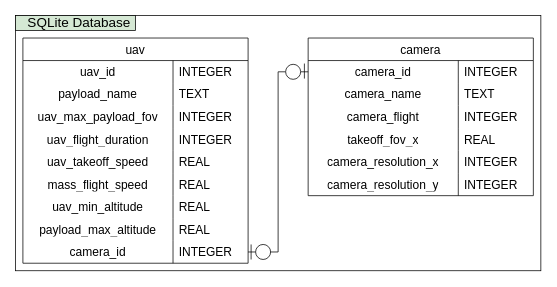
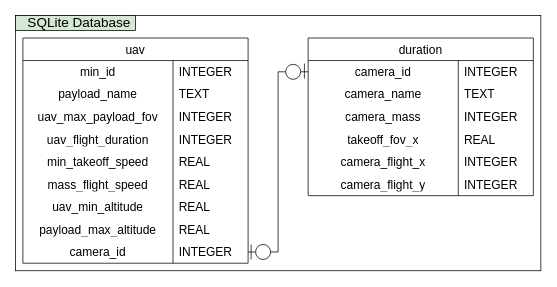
node "camera": label "camera" -> "duration"
node "uav_id": label "uav_id" -> "min_id"
node "camera_flight": label "camera_flight" -> "camera_mass"
node "uav_takeoff_speed": label "uav_takeoff_speed" -> "min_takeoff_speed"
node "camera_resolution_x": label "camera_resolution_x" -> "camera_flight_x"
node "camera_resolution_y": label "camera_resolution_y" -> "camera_flight_y"
